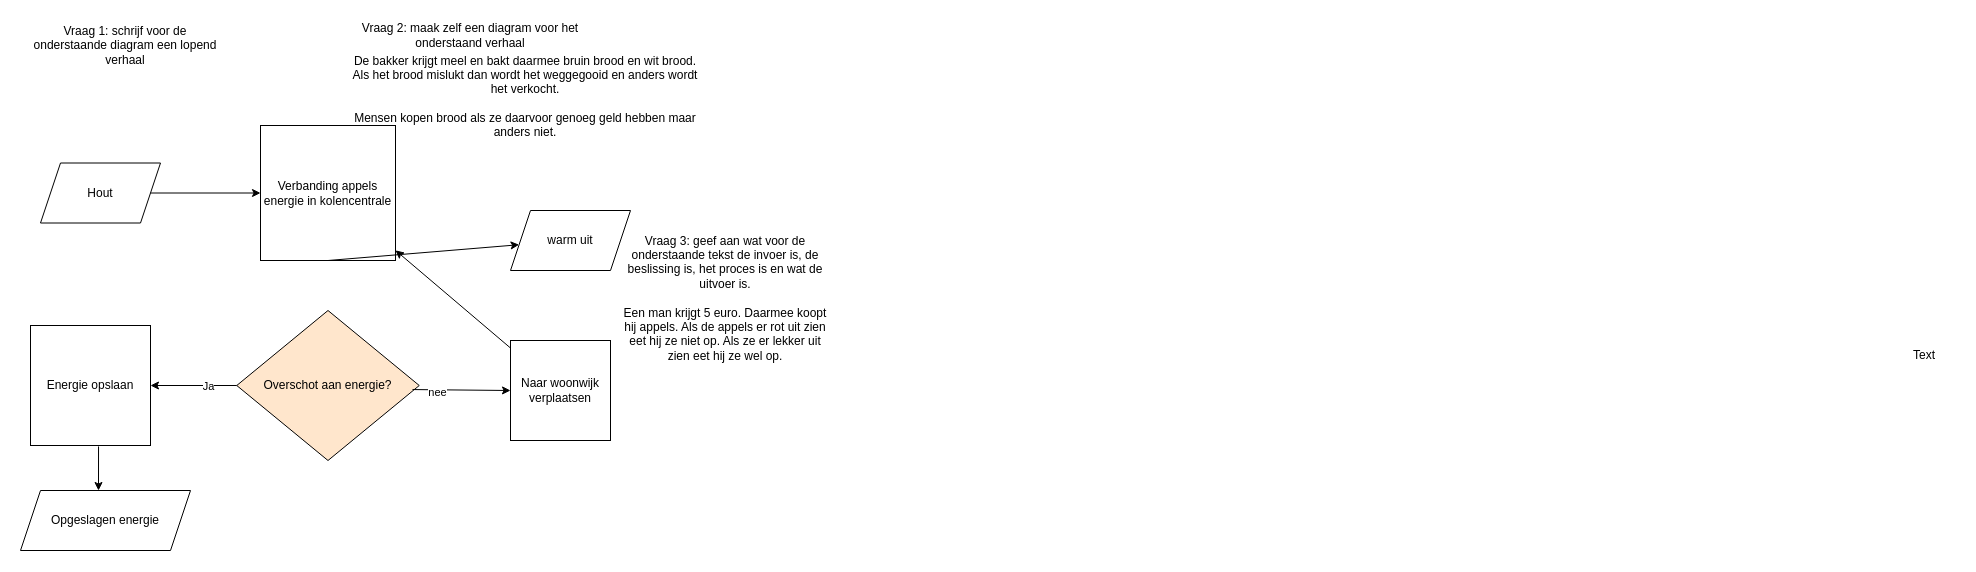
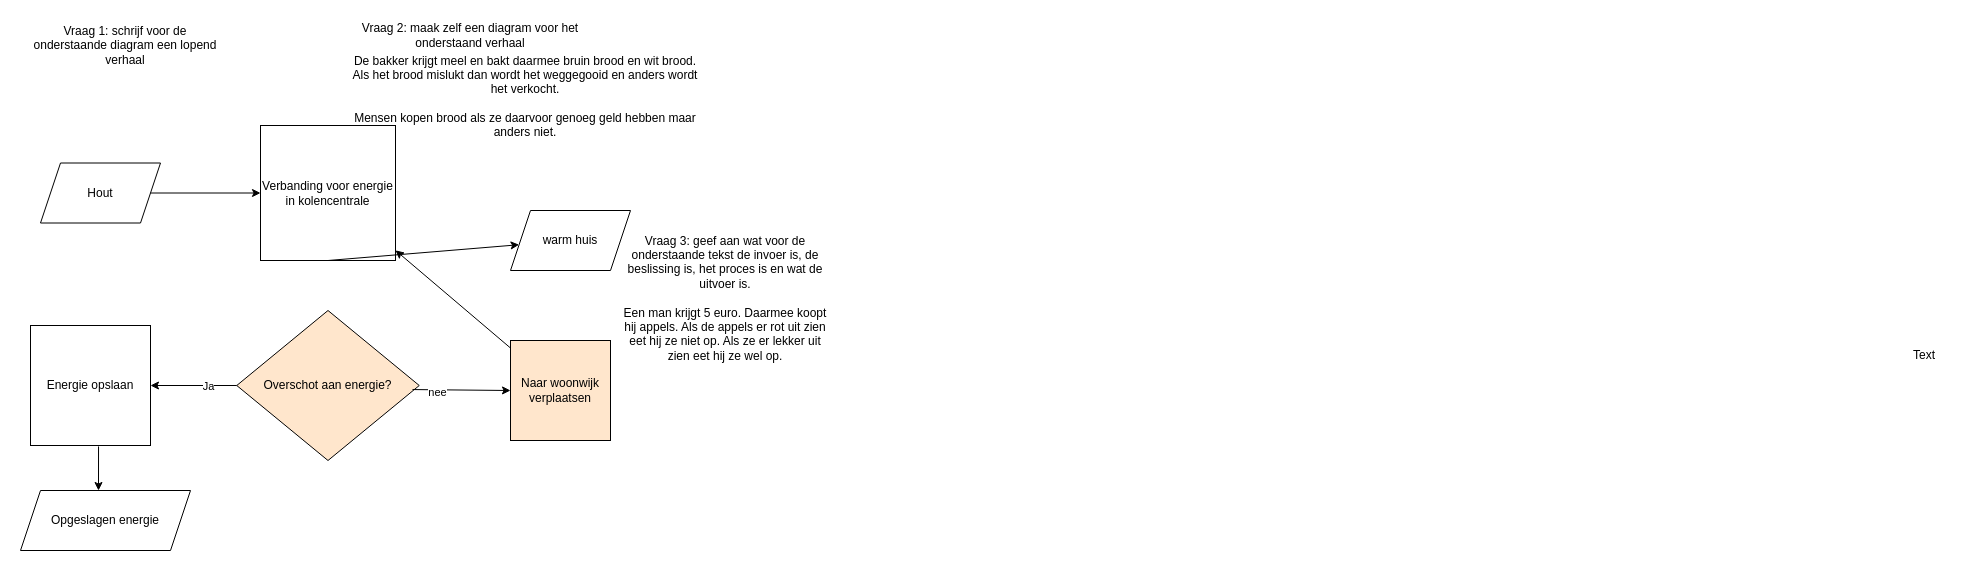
node "Verbanding appels energie in kolencentrale": label "Verbanding appels energie in kolencentrale" -> "Verbanding voor energie in kolencentrale"
node "warm uit": label "warm uit" -> "warm huis"
node "Naar woonwijk verplaatsen": fillcolor #ffffff -> #ffe6cc
